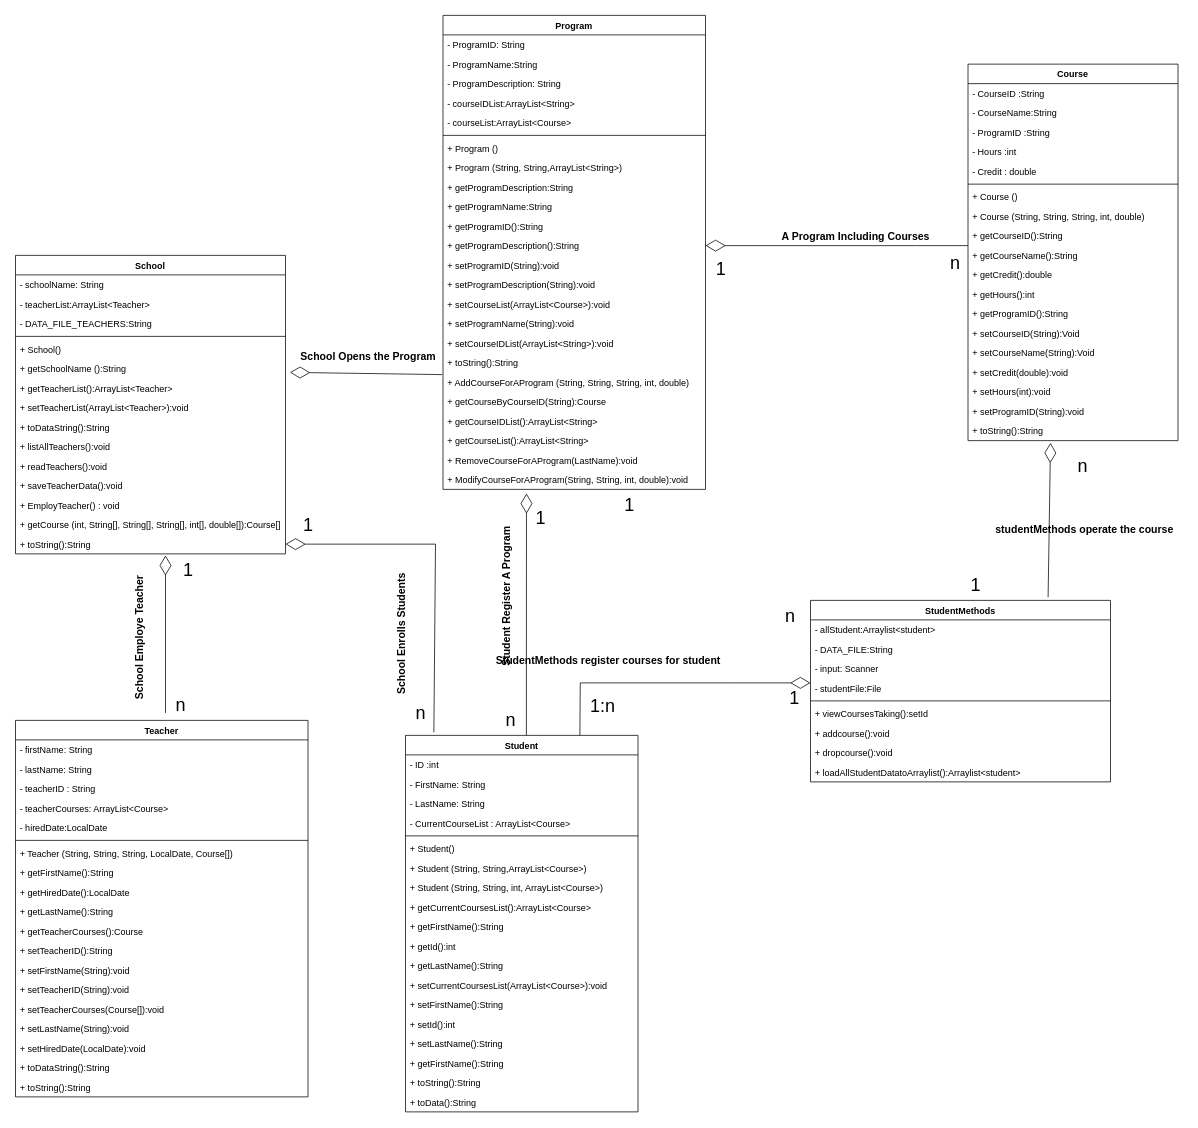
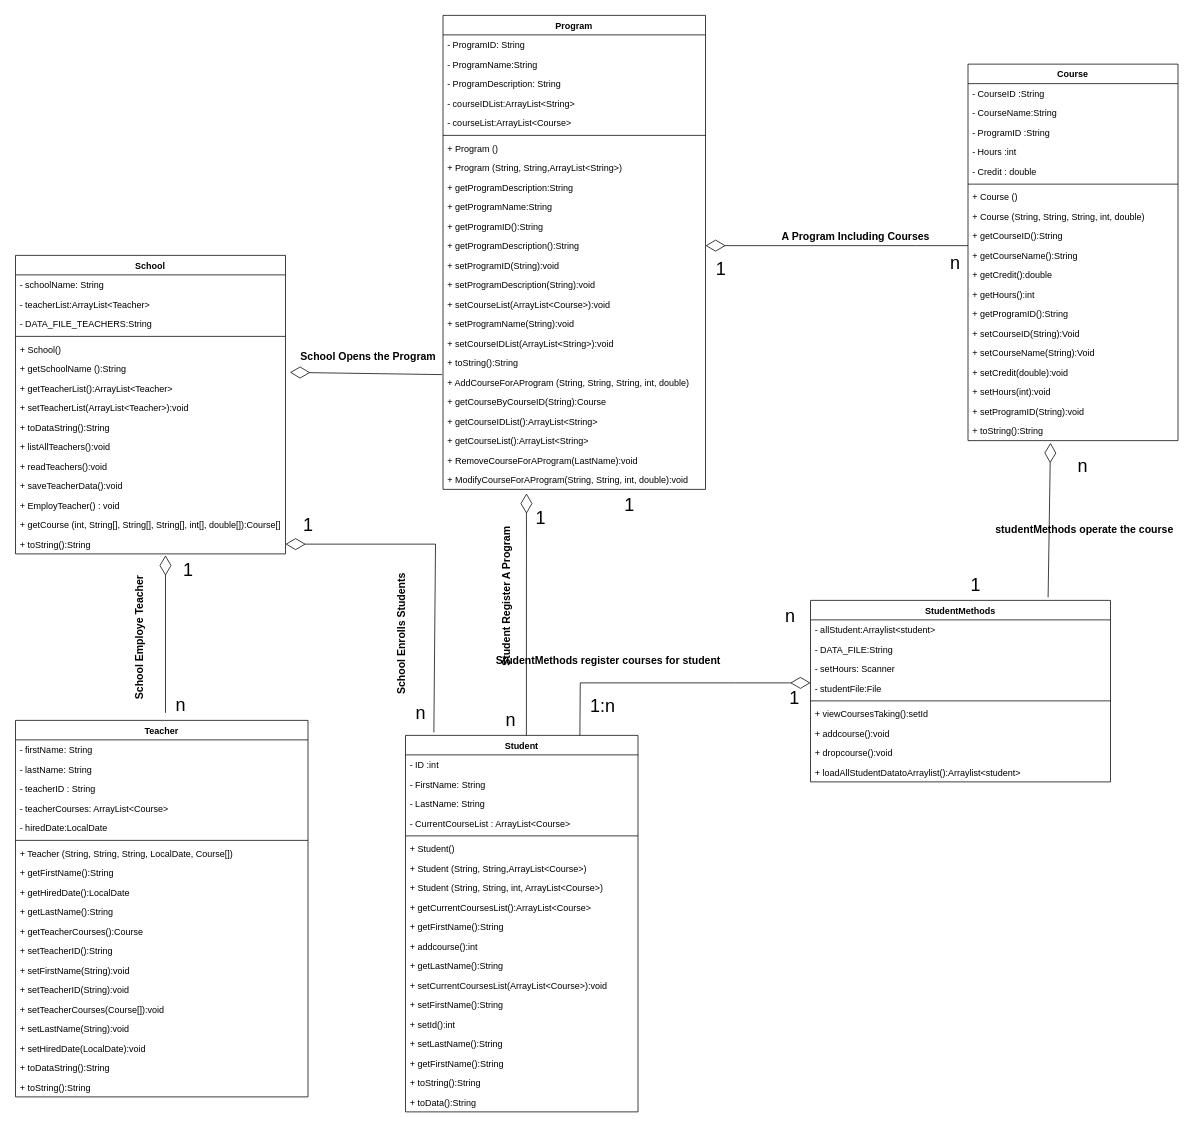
node "- input: Scanner": label "- input: Scanner" -> "- setHours: Scanner"
node "+ getId():int": label "+ getId():int" -> "+ addcourse():int"
